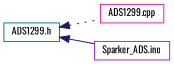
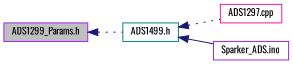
node "ADS1299.cpp": label "ADS1299.cpp" -> "ADS1297.cpp"
node "ADS1299.h": label "ADS1299.h" -> "ADS1499.h"
node "ADS1299_Params.h": added
